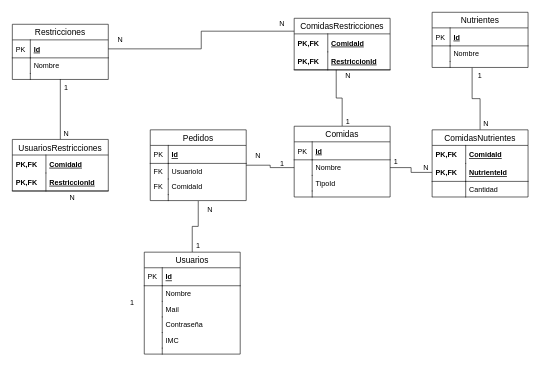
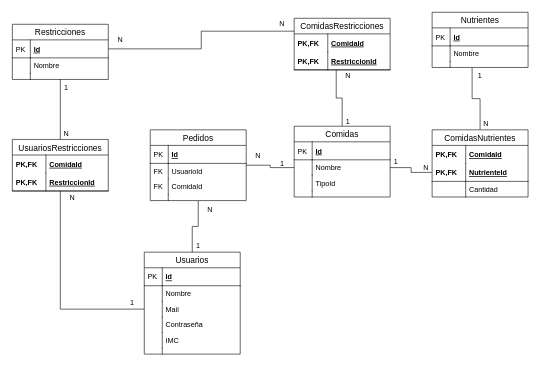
edge "UsuariosRestricciones" -- "Mail": added
